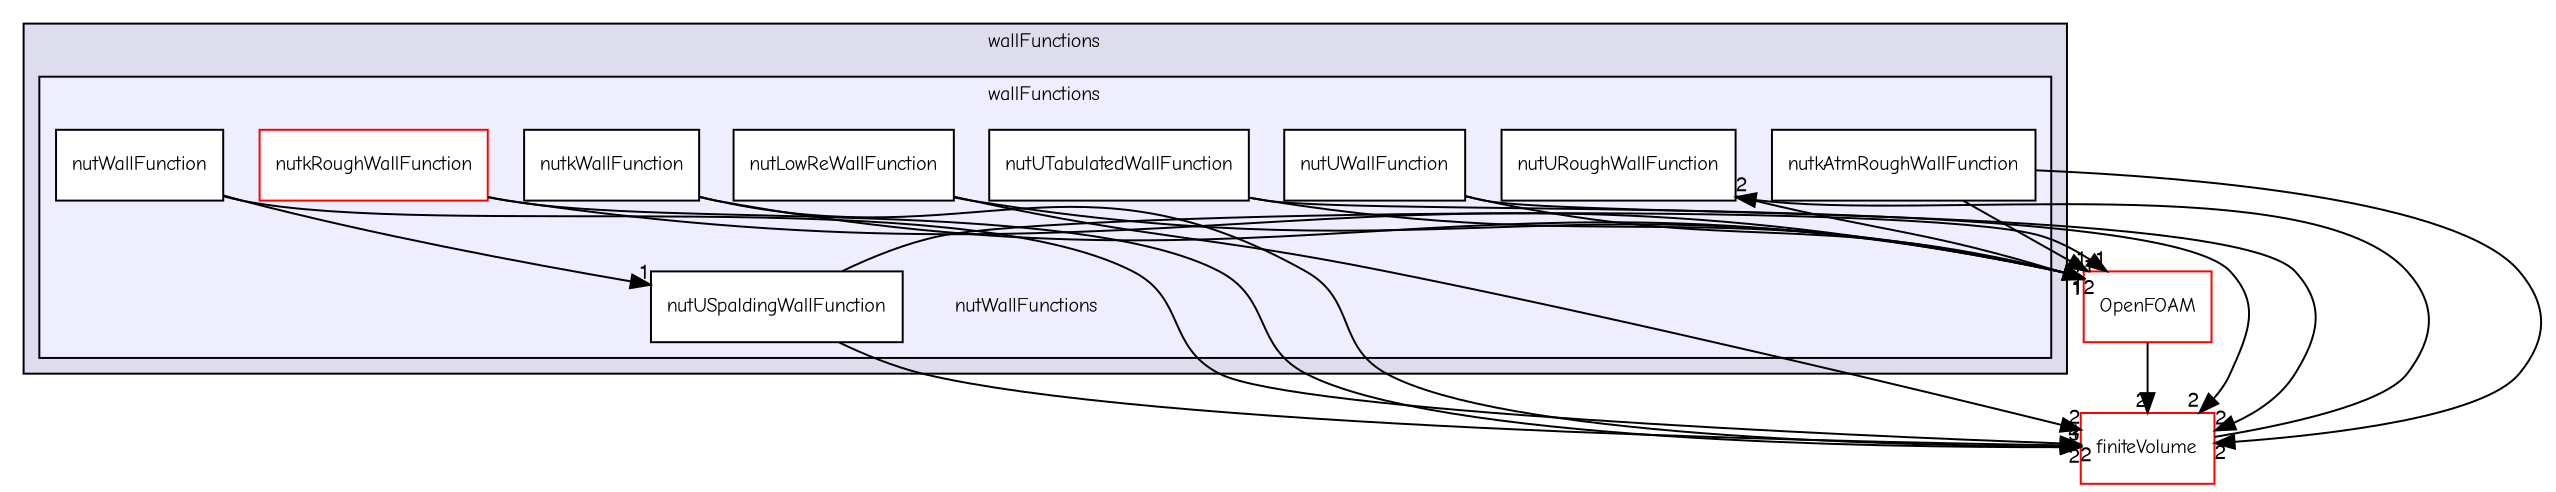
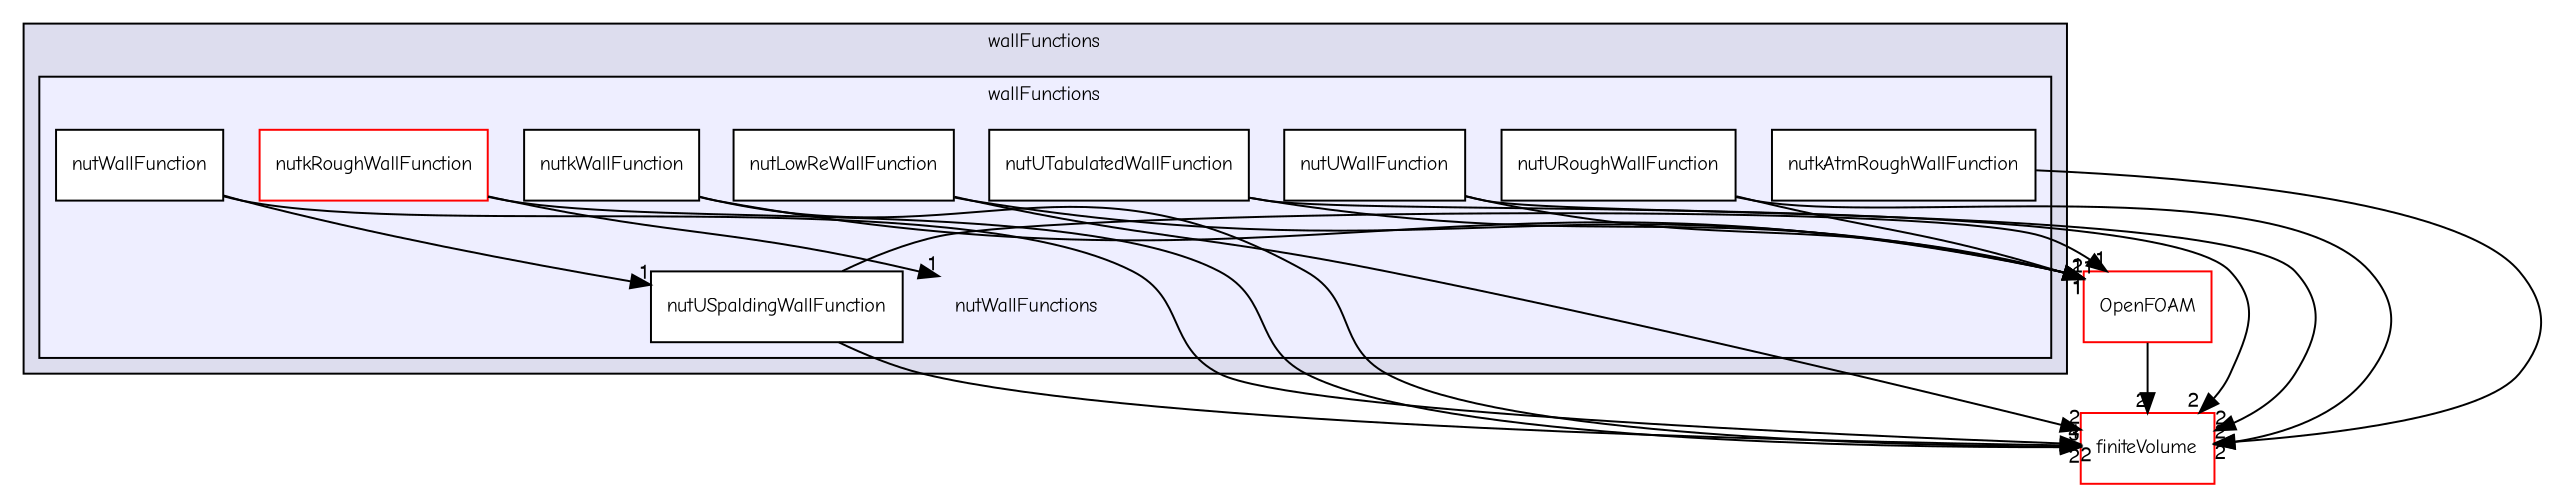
edge "finiteVolume" -> "nutURoughWallFunction": reversed
edge "nutkRoughWallFunction" -> "OpenFOAM": now "nutkRoughWallFunction" -> "nutWallFunctions"
edge "nutkAtmRoughWallFunction" -> "OpenFOAM": removed
